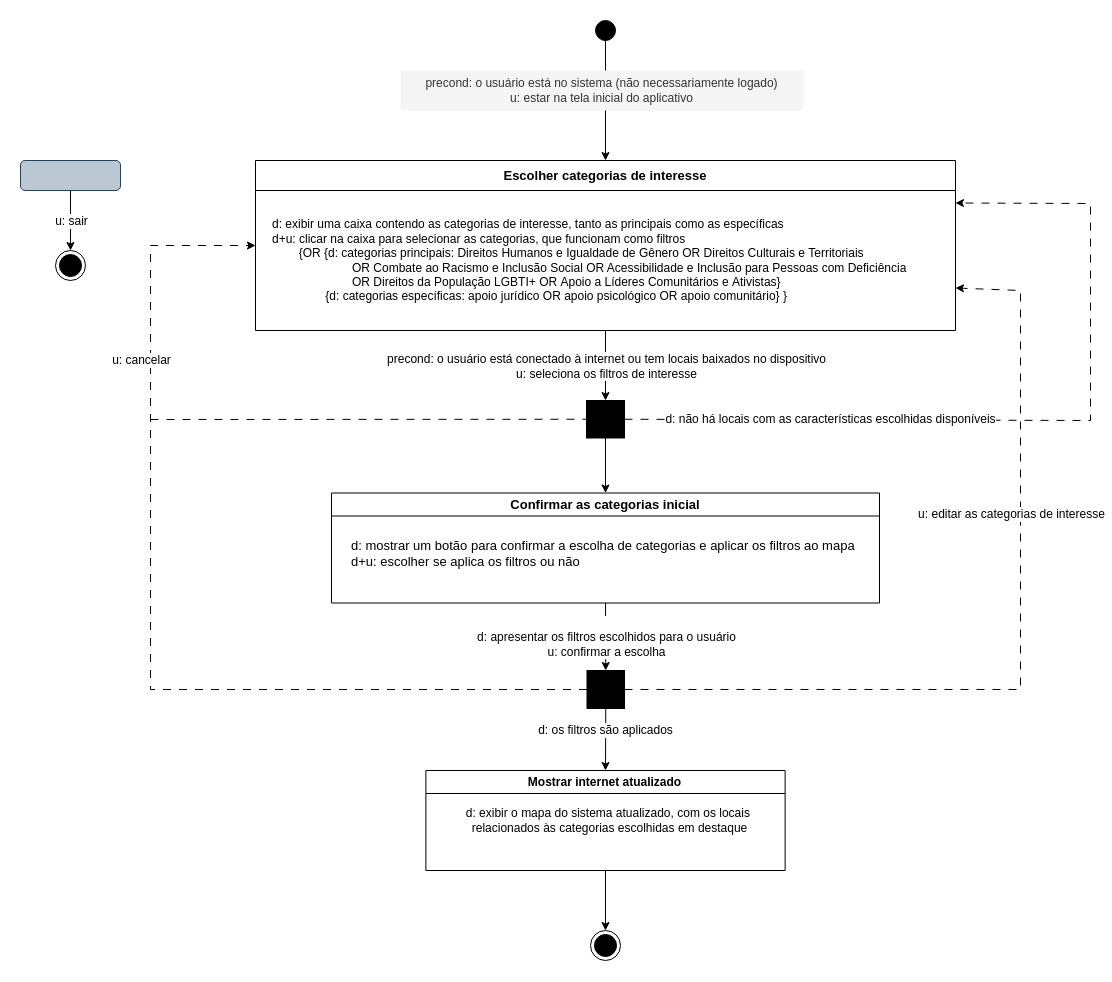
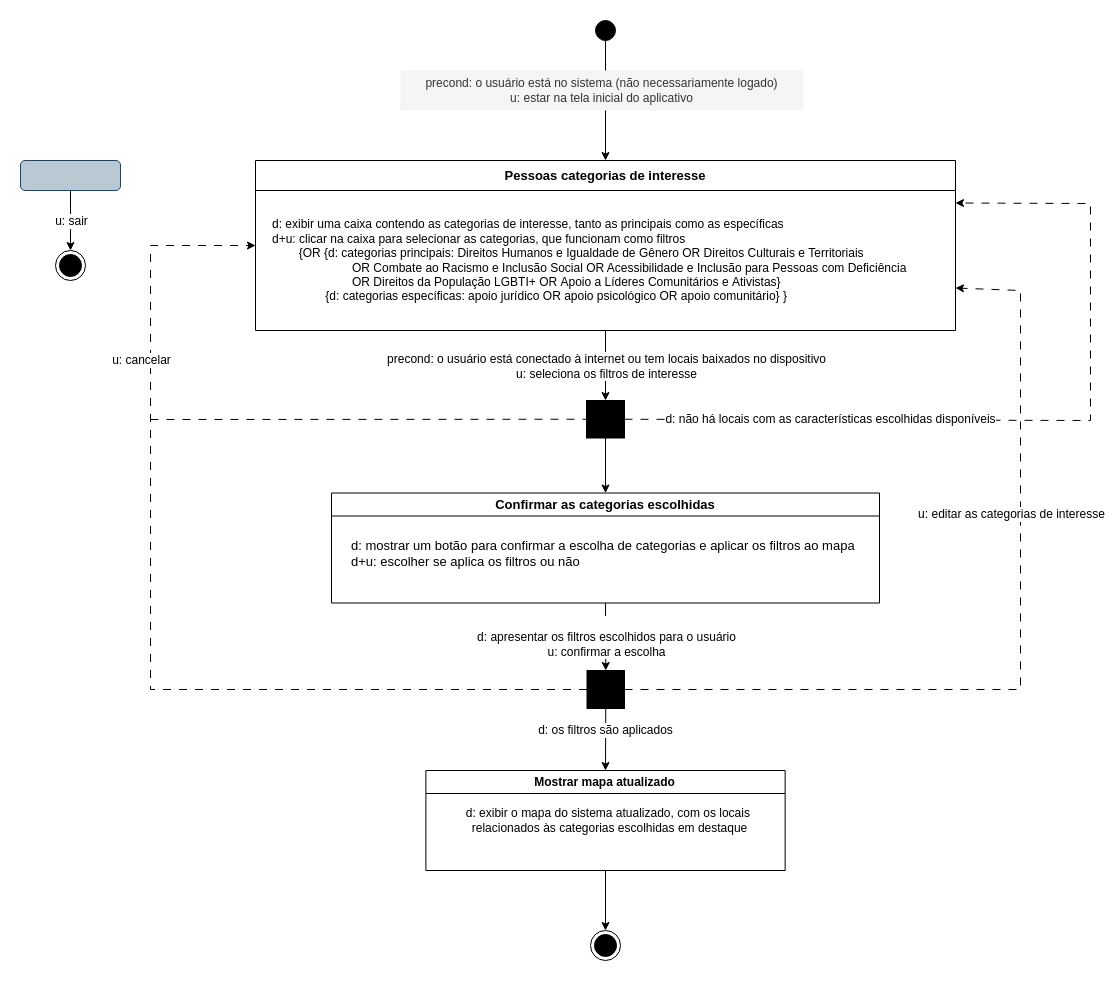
node "Escolher categorias de interesse": label "Escolher categorias de interesse" -> "Pessoas categorias de interesse"
node "Confirmar as categorias inicial": label "Confirmar as categorias inicial" -> "Confirmar as categorias escolhidas"
node "Mostrar internet atualizado": label "Mostrar internet atualizado" -> "Mostrar mapa atualizado"
